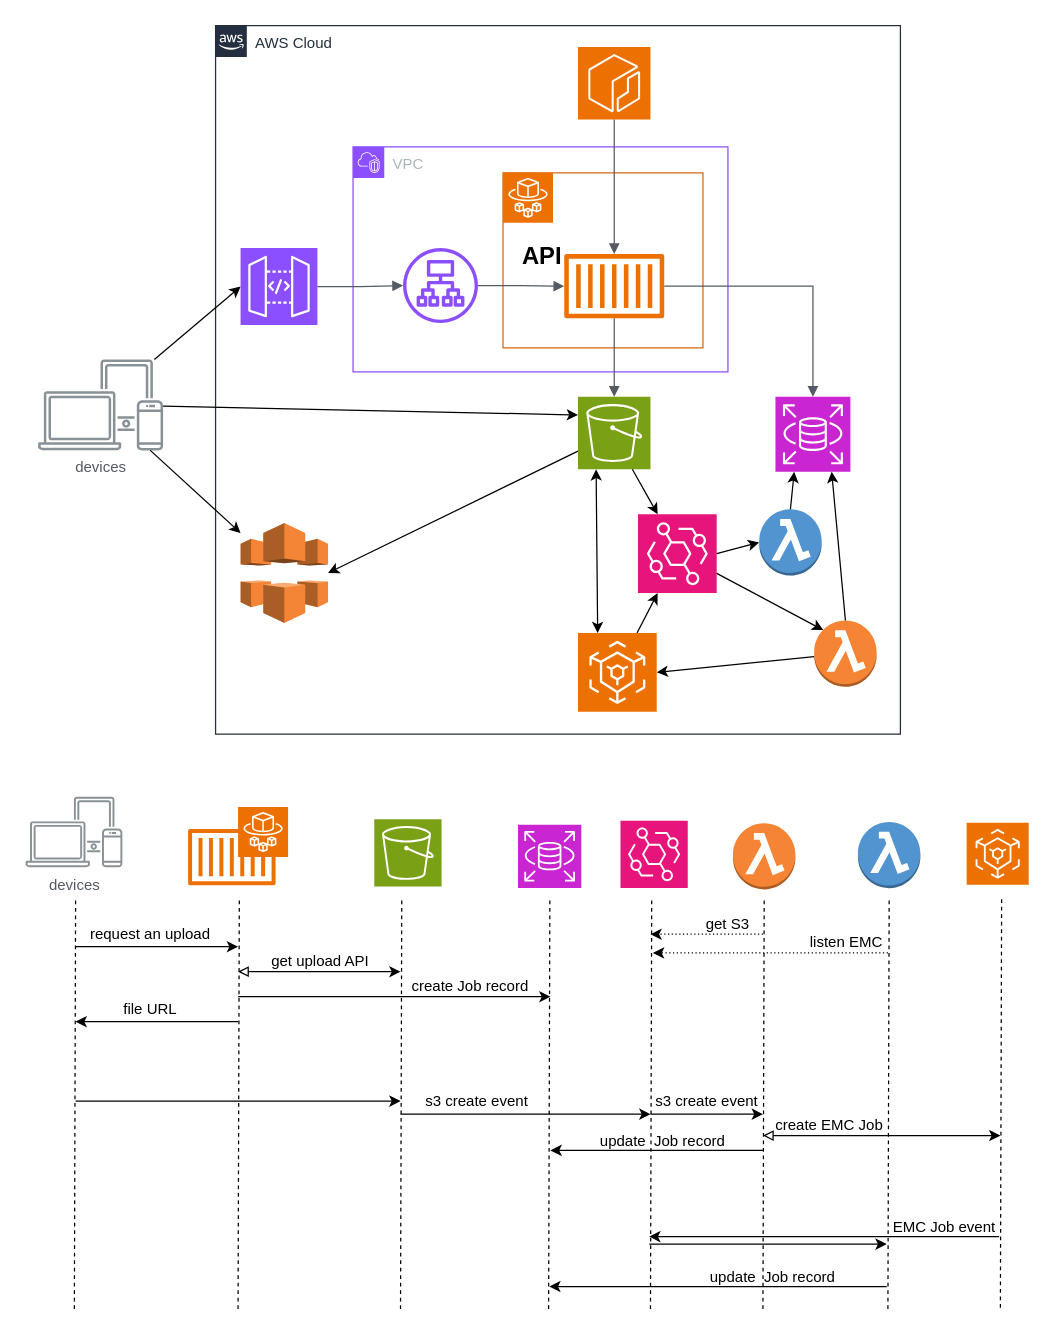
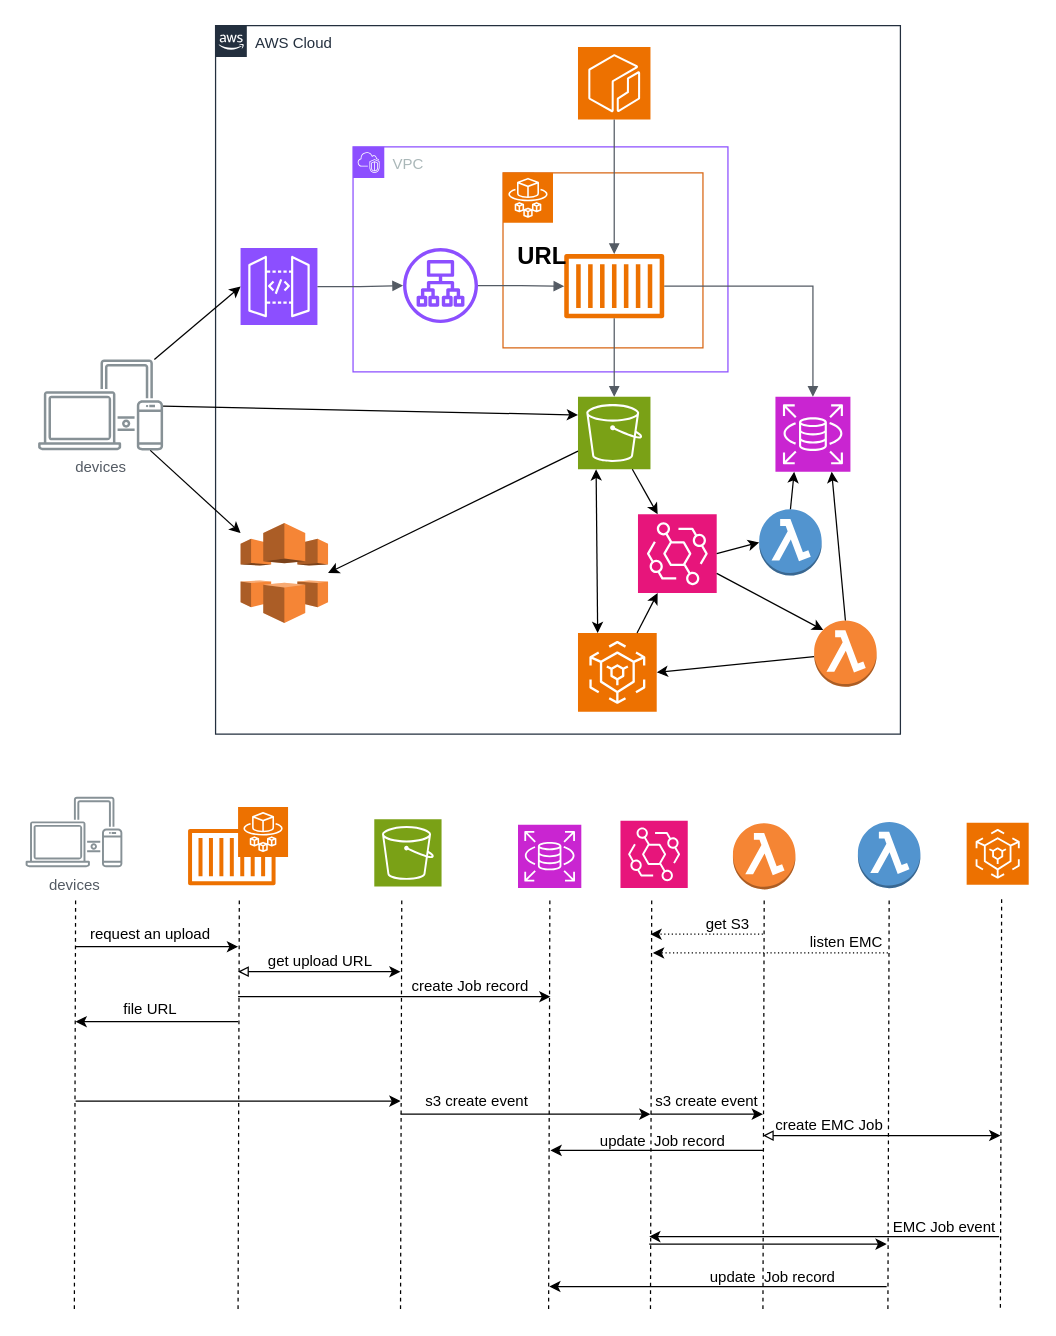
node "API": label "API" -> "URL"
node "get upload API": label "get upload API" -> "get upload URL"
